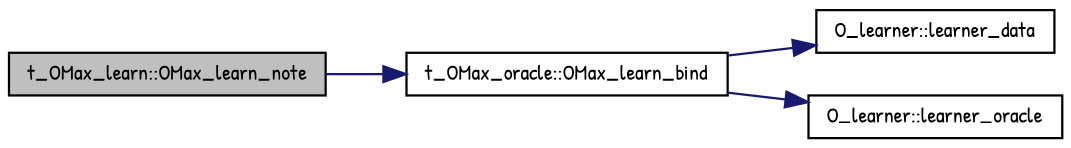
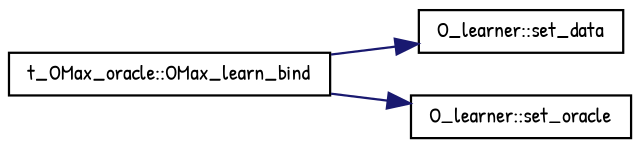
node "O_learner::learner_data": label "O_learner::learner_data" -> "O_learner::set_data"
node "t_OMax_learn::OMax_learn_note": removed
node "O_learner::learner_oracle": label "O_learner::learner_oracle" -> "O_learner::set_oracle"
